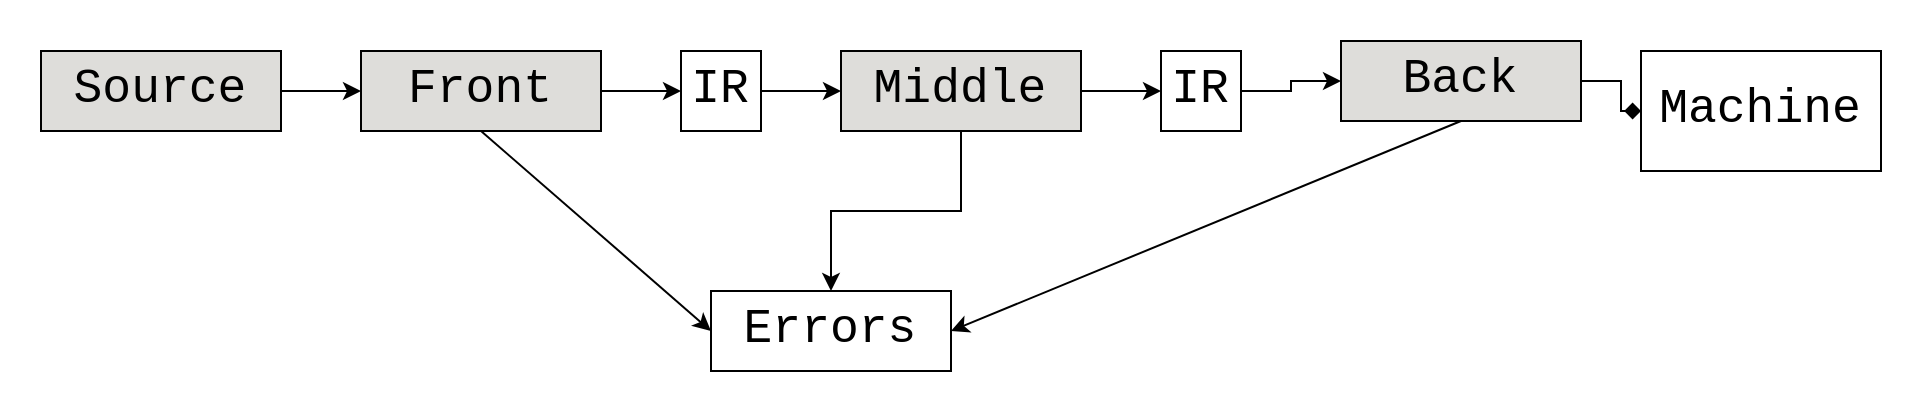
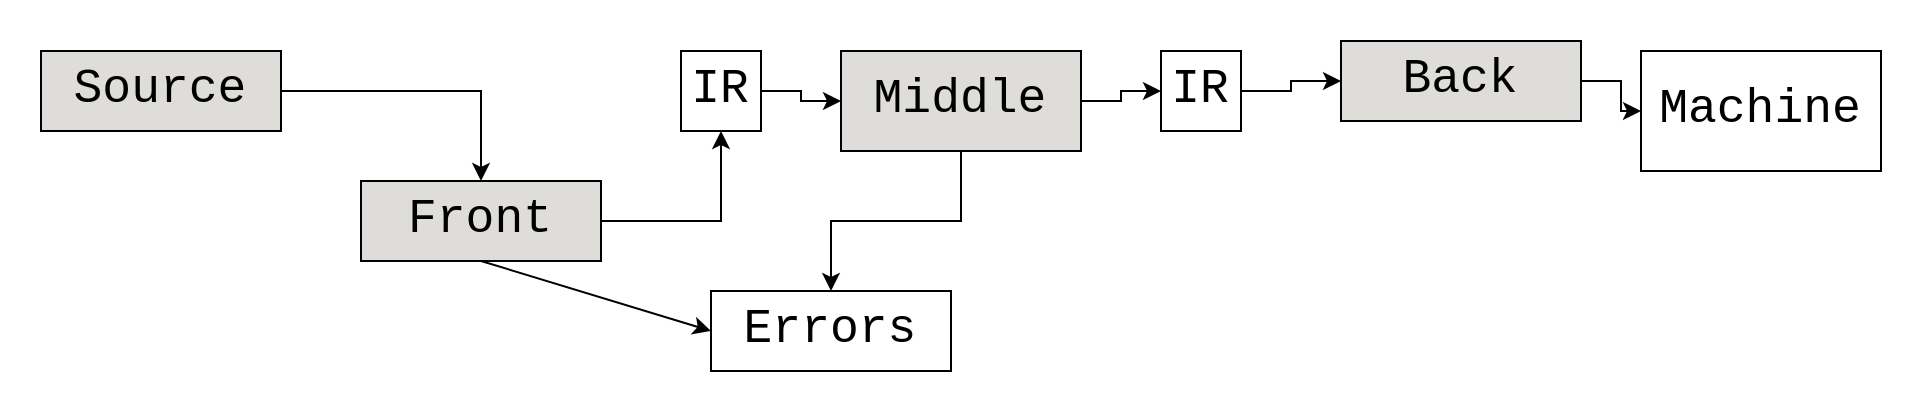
node "Front": moved (481, 91) -> (481, 221)
node "Middle": size 240x80 -> 240x100
edge "Back" -> "Machine": arrowhead diamond -> classic
edge "Back" -> "Errors": removed
